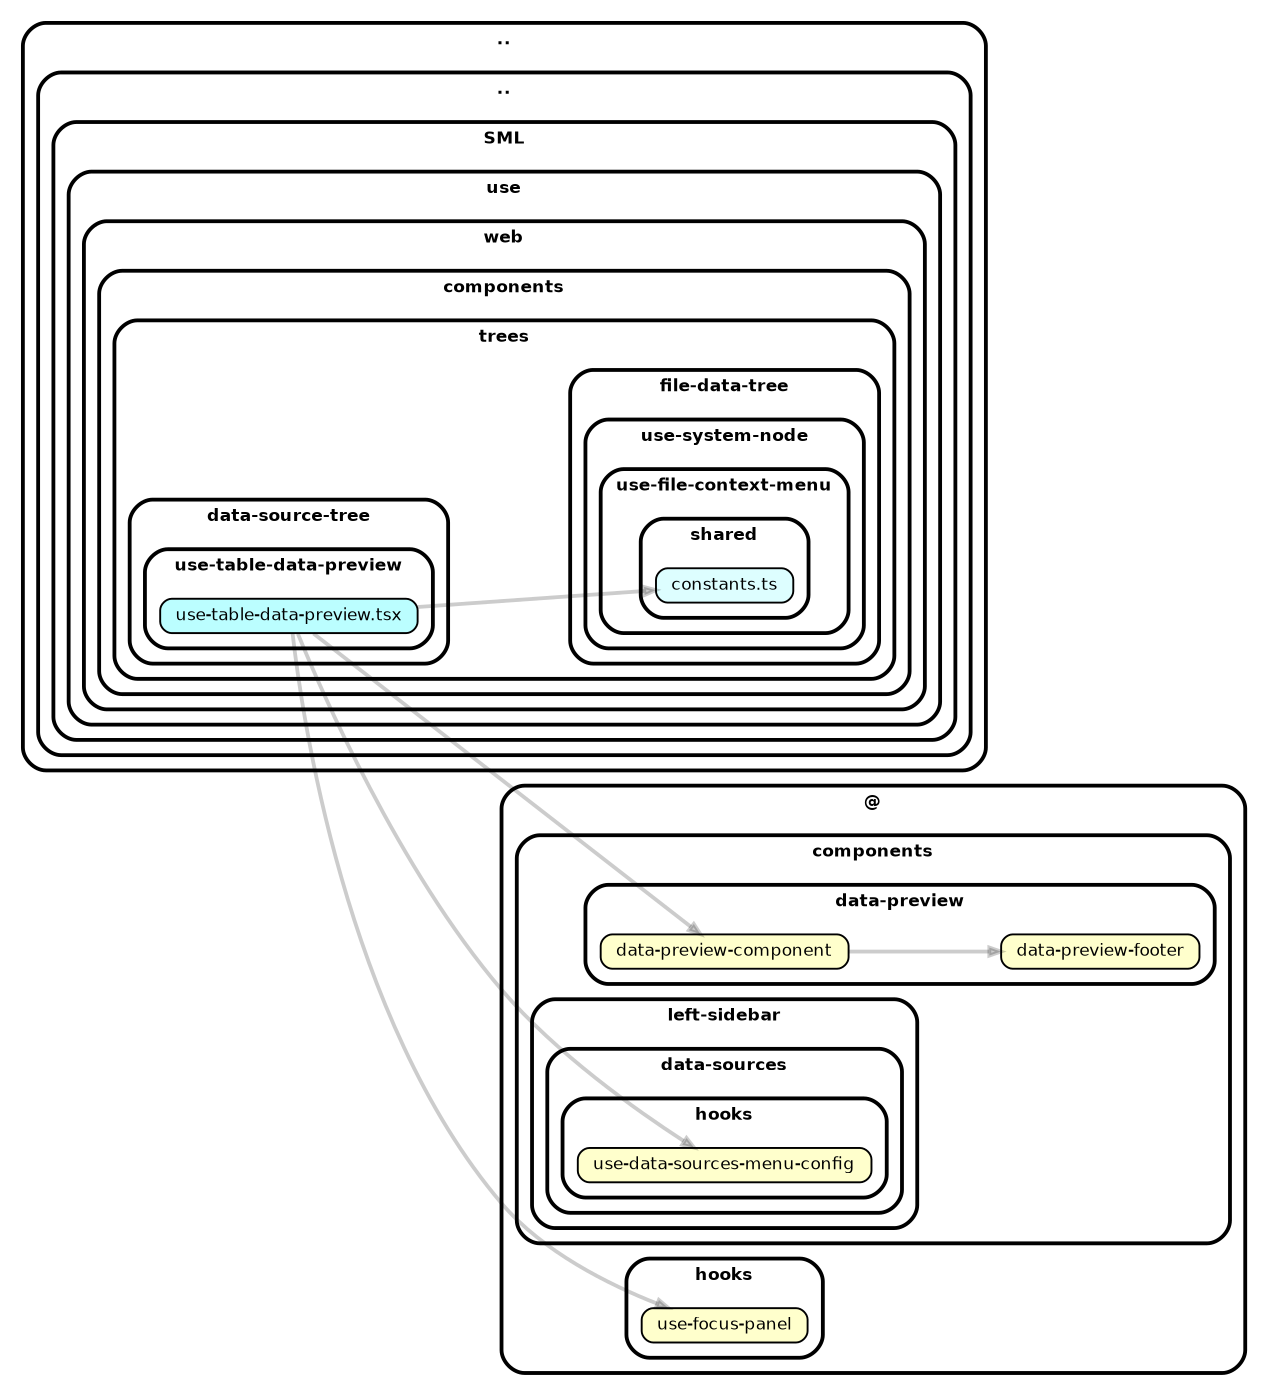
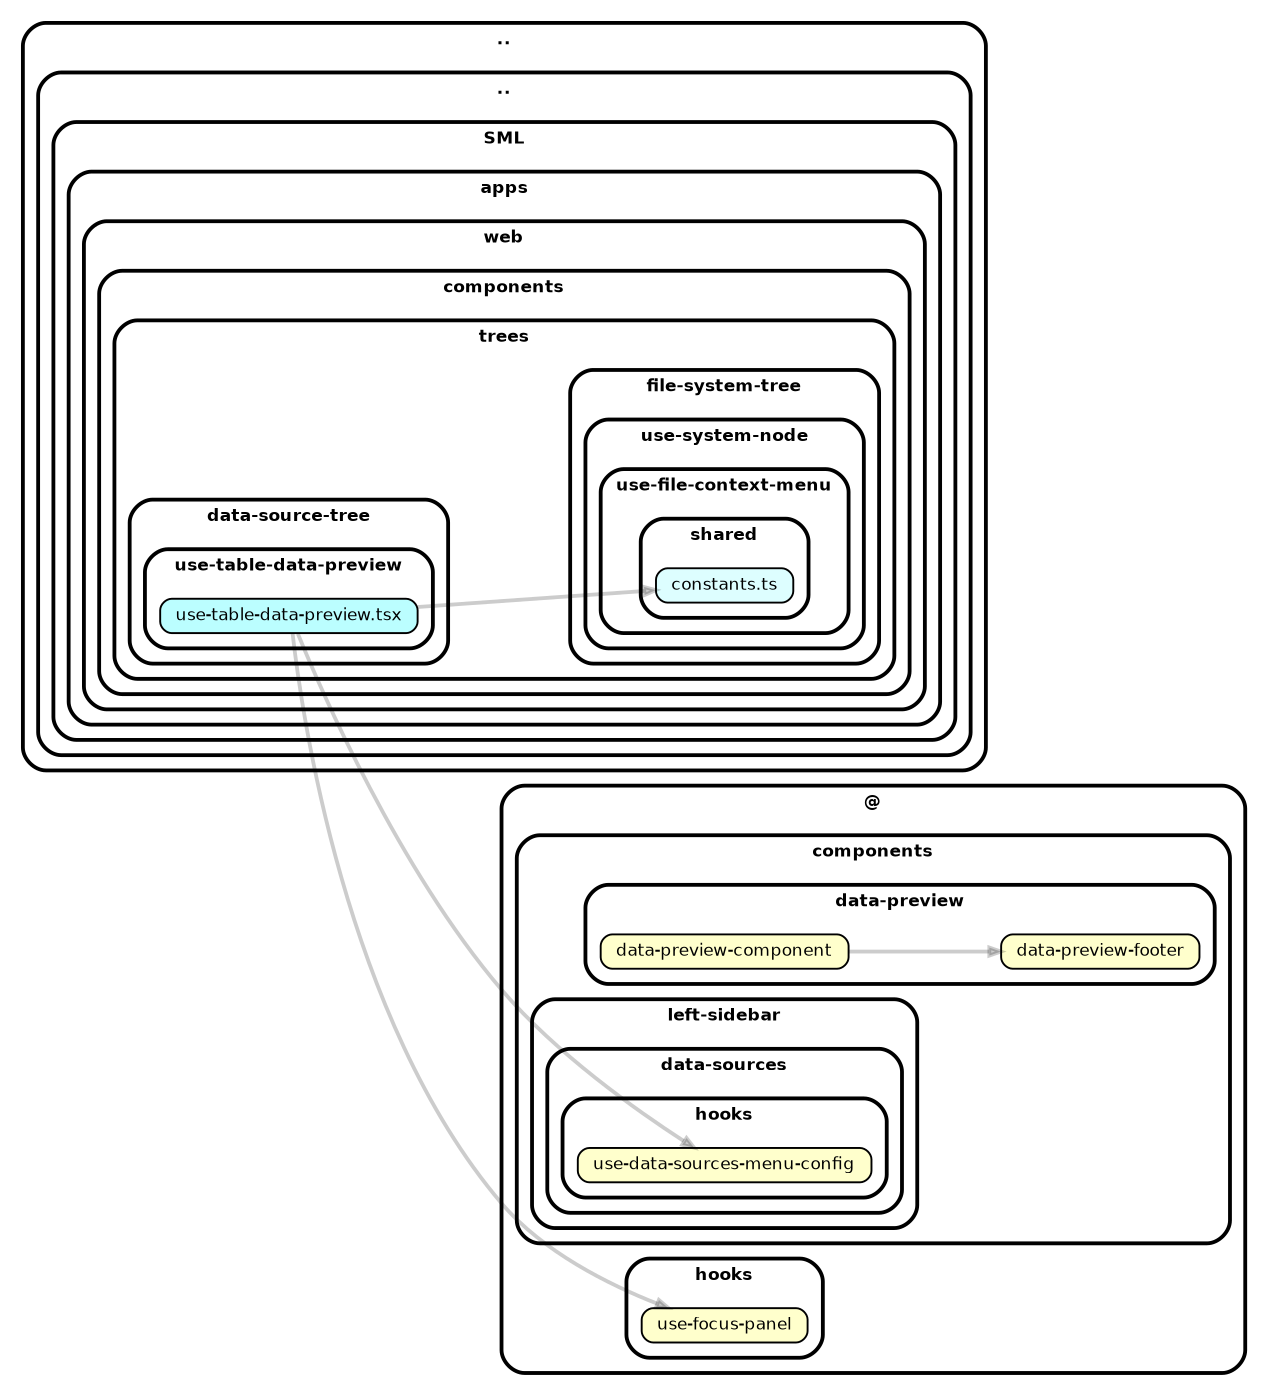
cluster "use": label "use" -> "apps"
cluster "file-data-tree": label "file-data-tree" -> "file-system-tree"
edge "use-table-data-preview.tsx" -> "data-preview-component": removed
